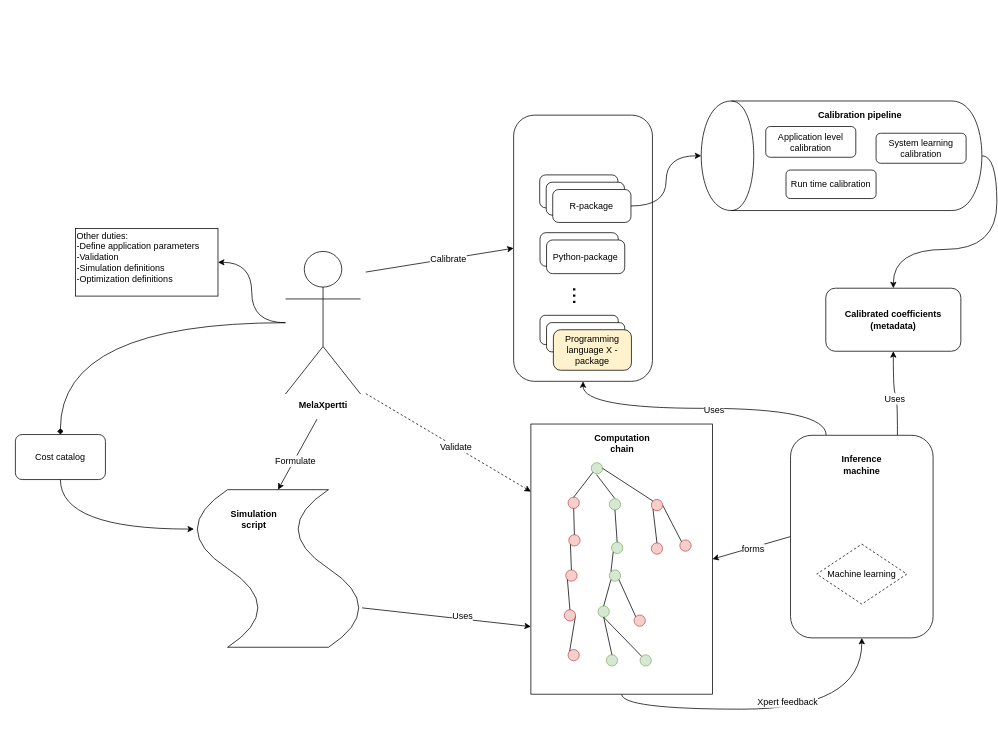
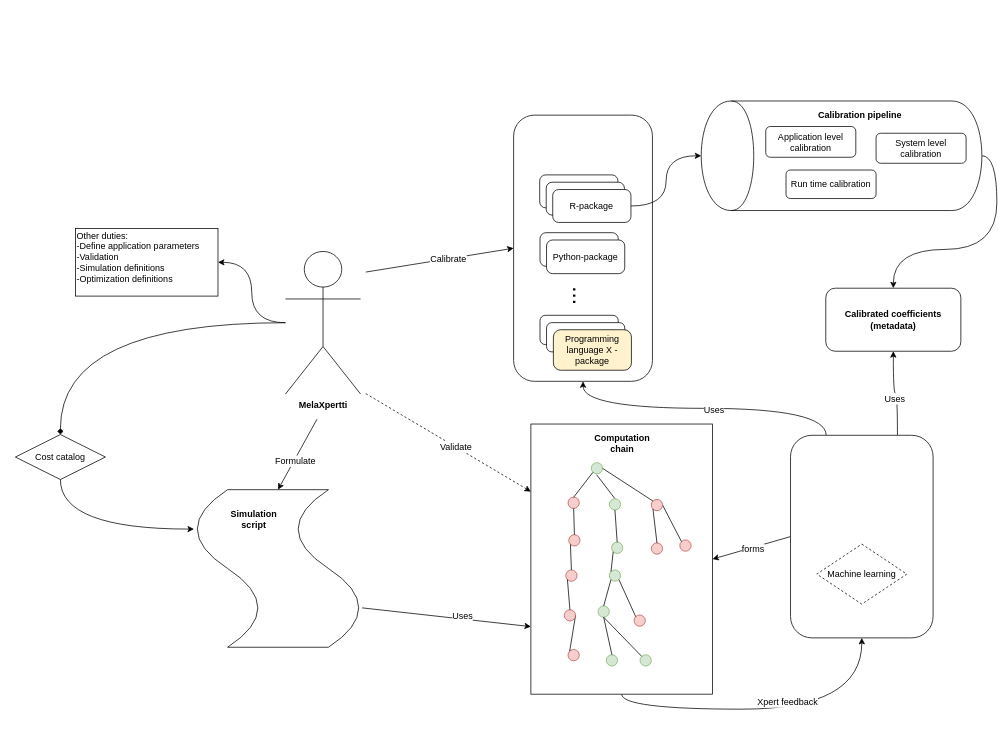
node "System learning calibration": label "System learning calibration" -> "System level calibration"
node "Cost catalog": shape rounded rectangle -> diamond
node "Inference machine": removed
